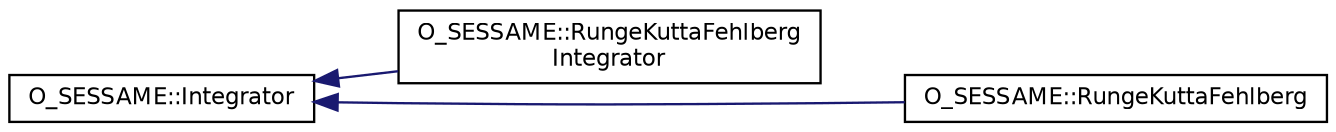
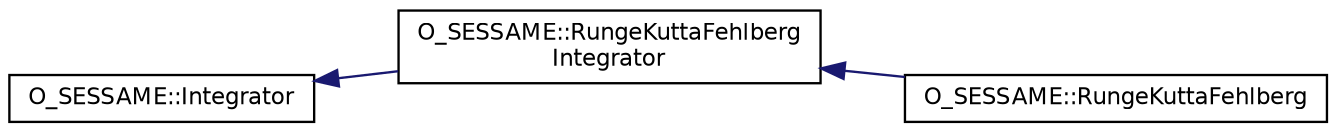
edge "O_SESSAME::RungeKuttaFehlberg" -> "O_SESSAME::Integrator": now "O_SESSAME::RungeKuttaFehlberg" -> "O_SESSAME::RungeKuttaFehlberg Integrator"
